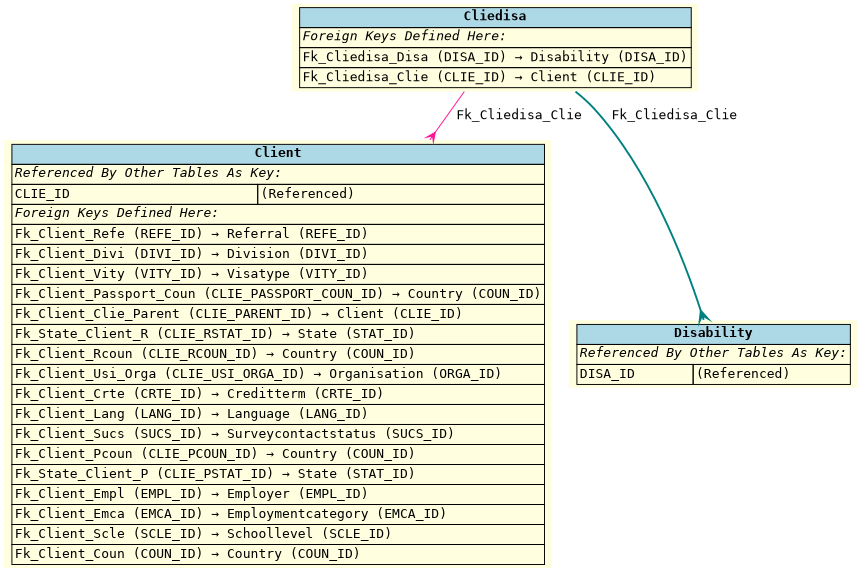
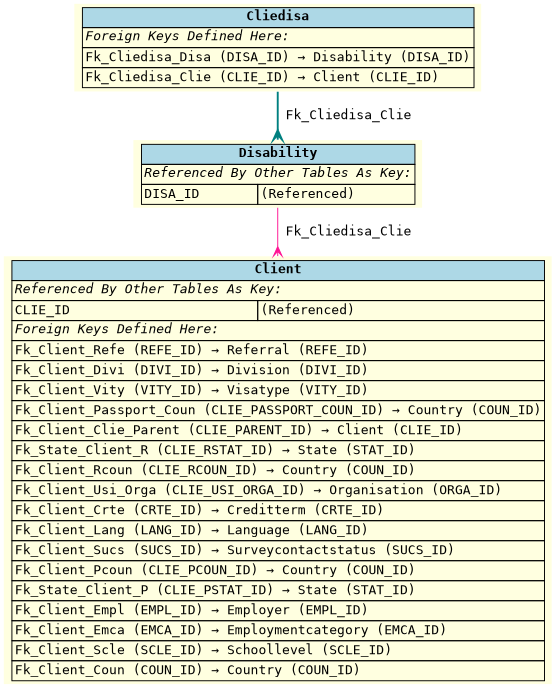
edge "Cliedisa" -- "Client": now "Disability" -- "Client"
